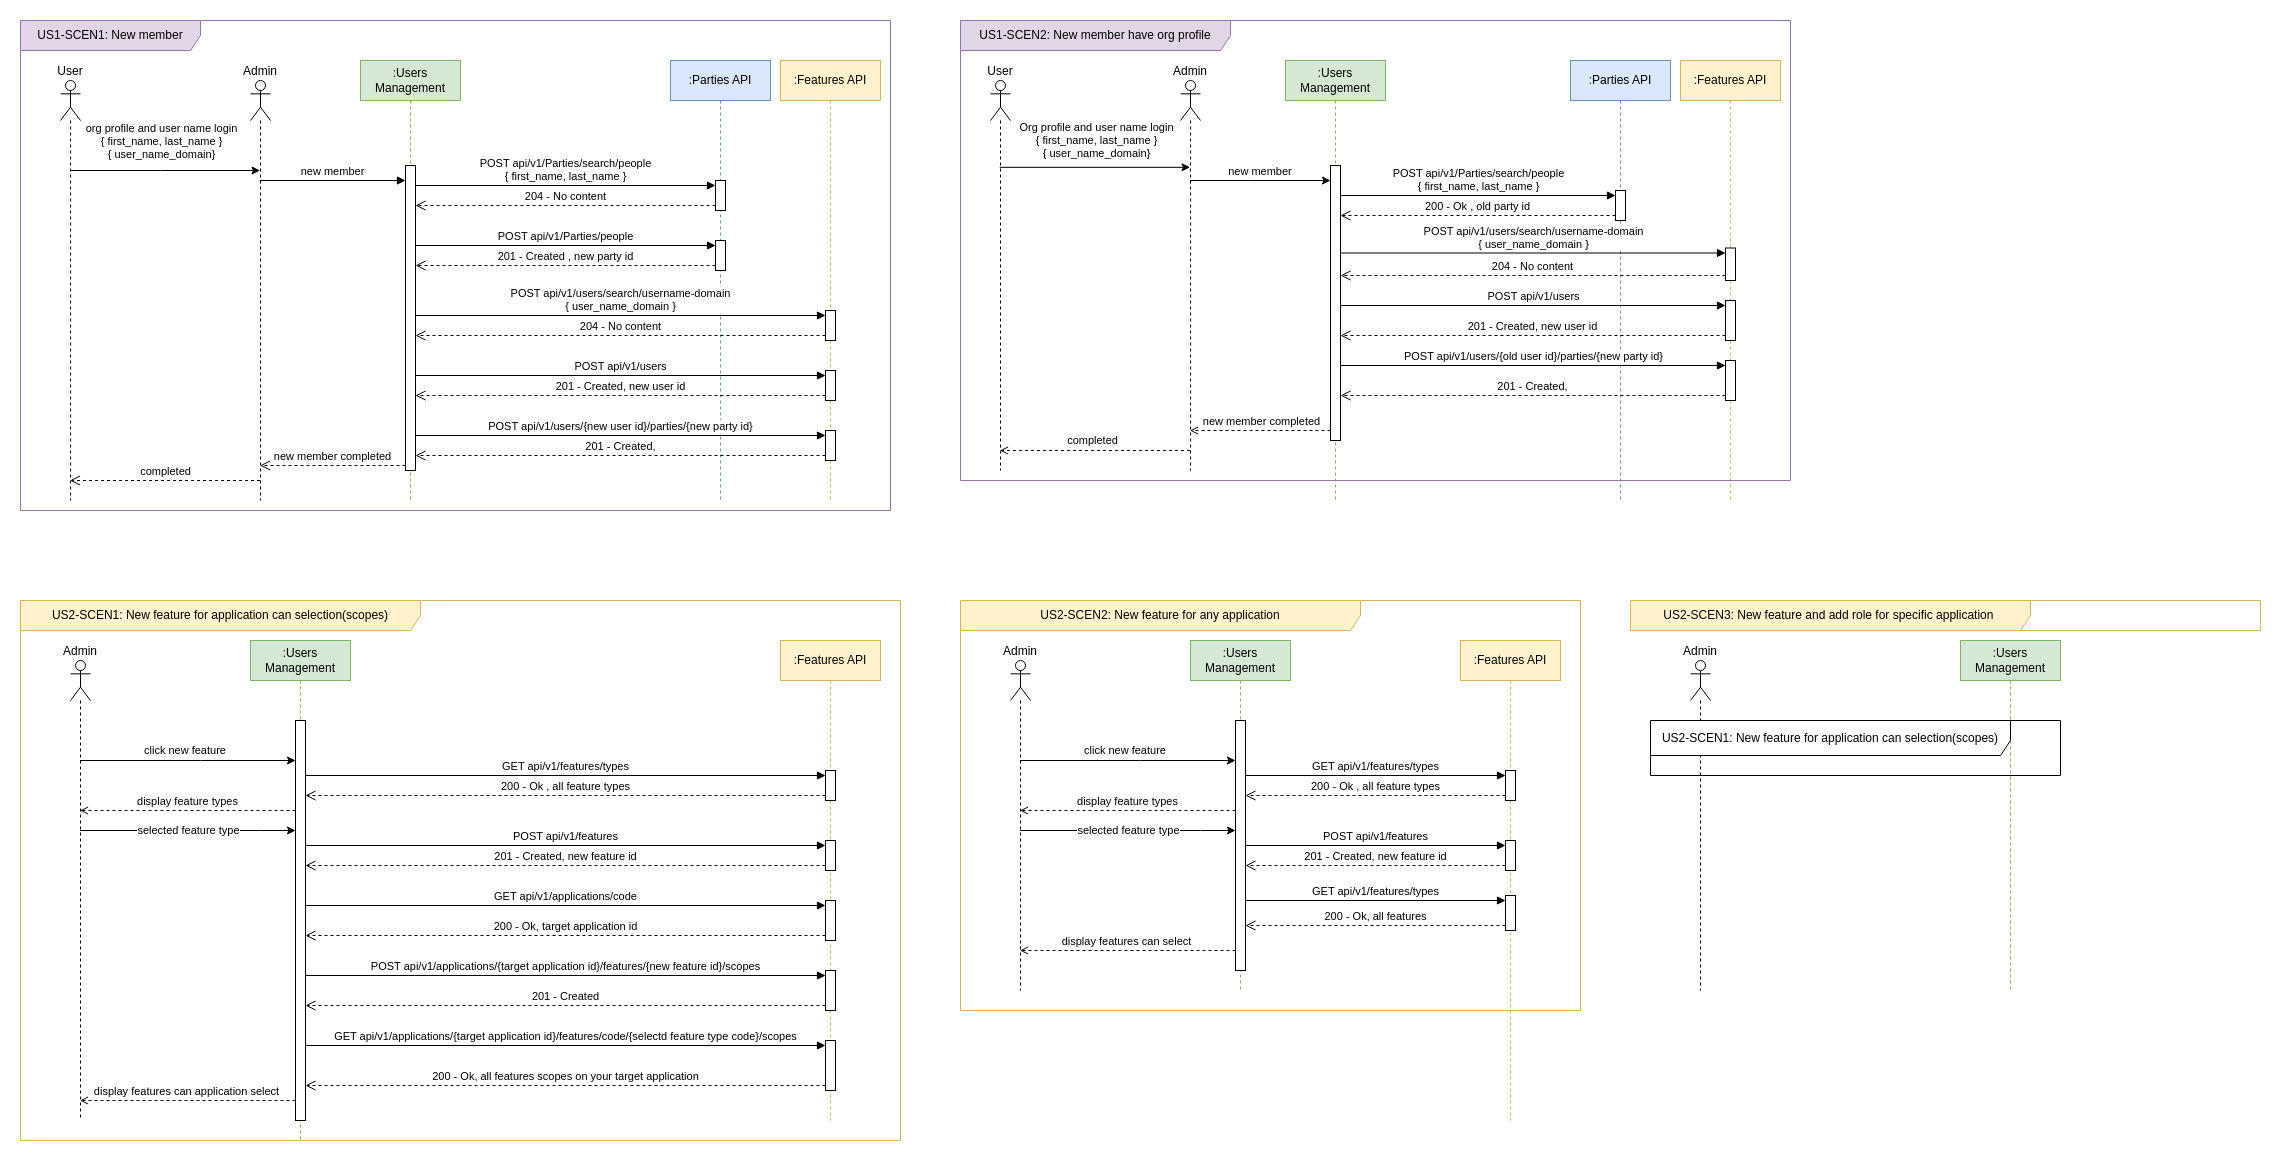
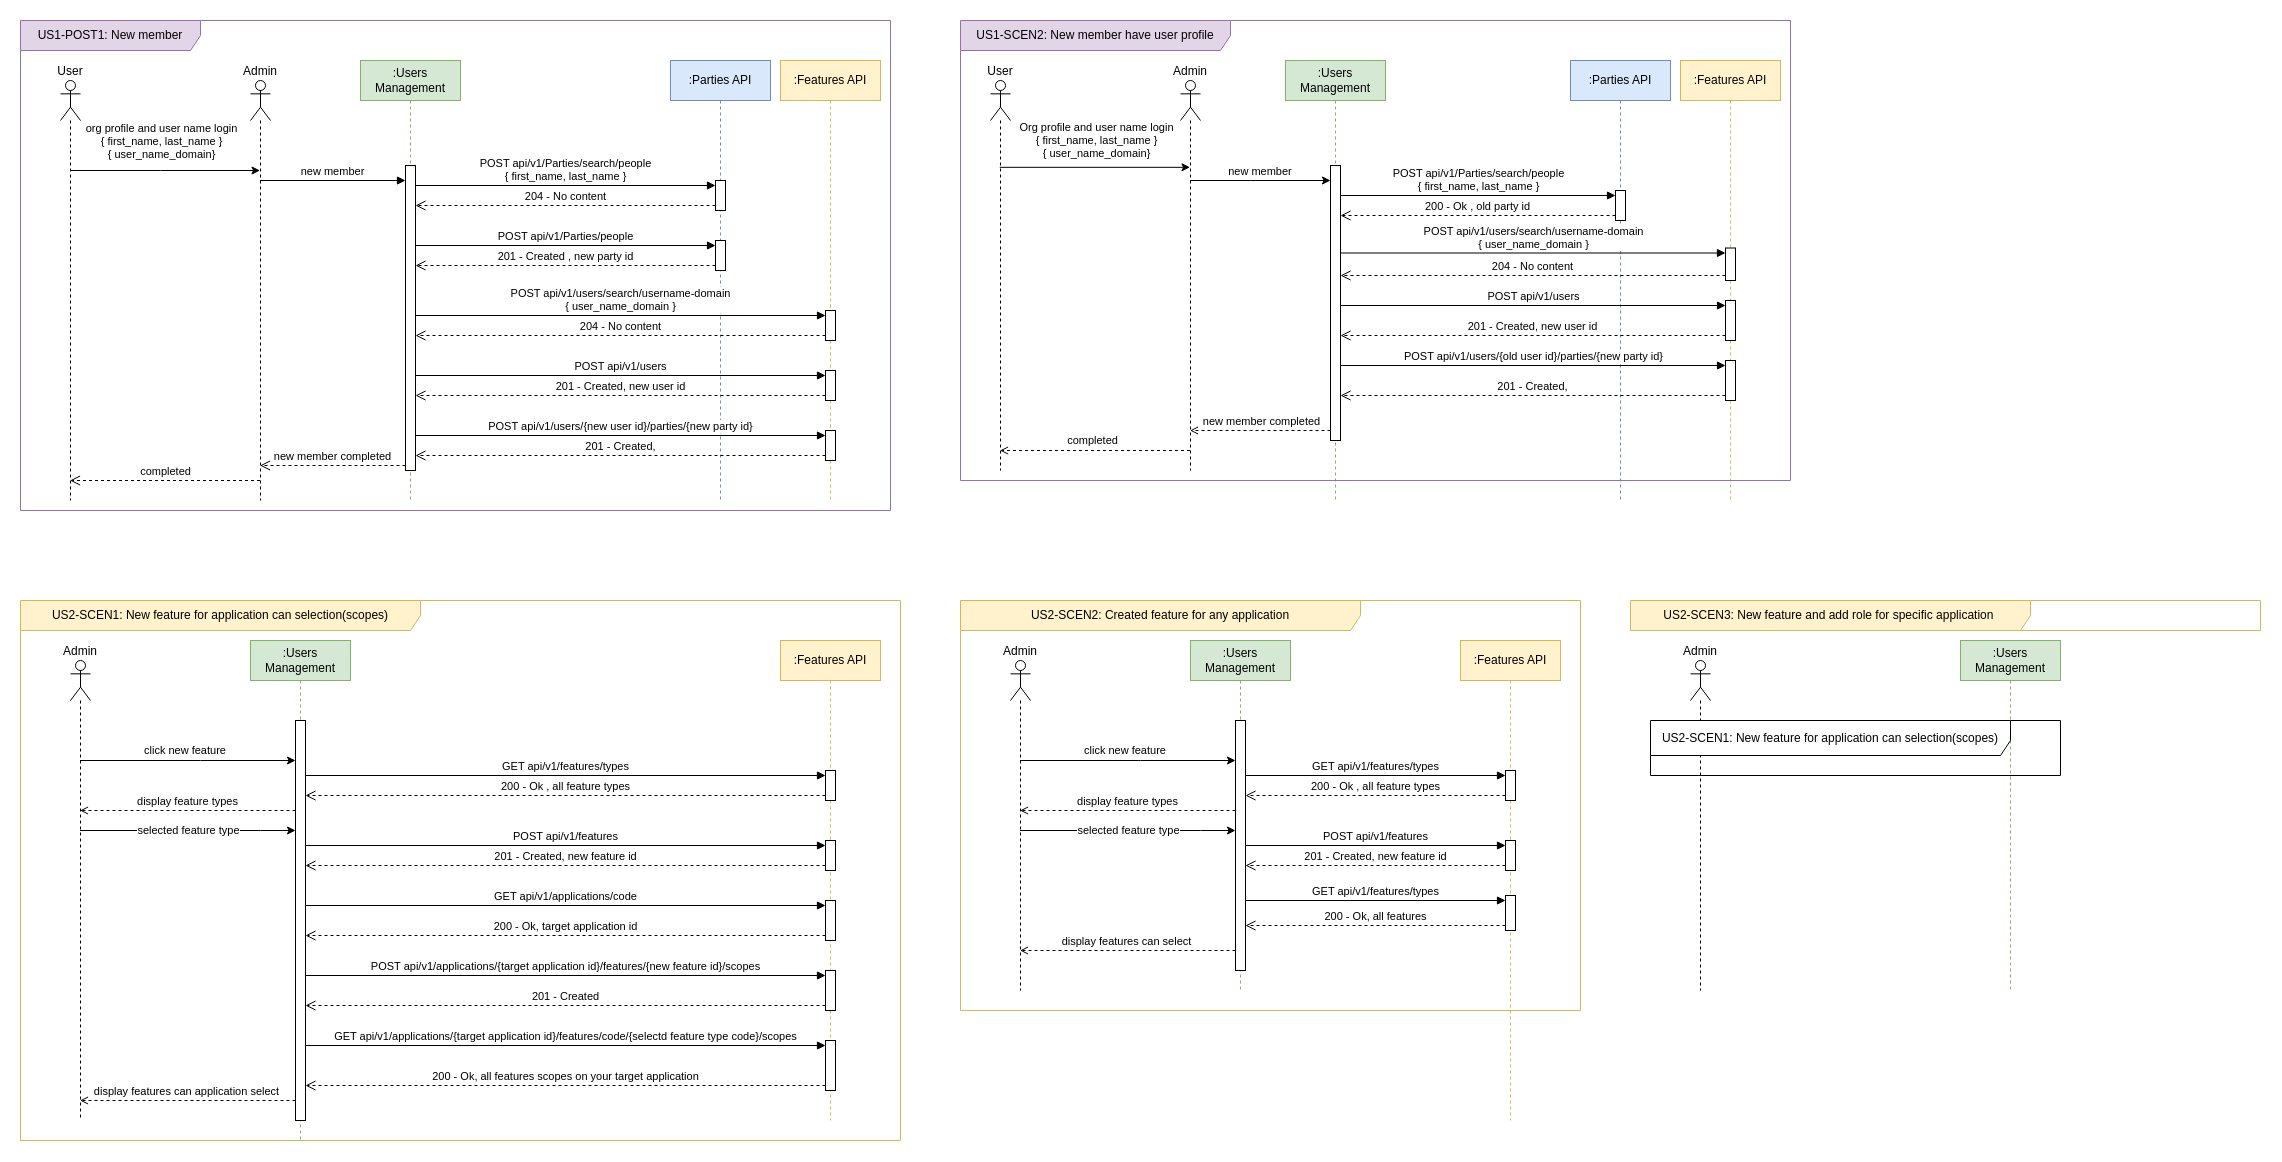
node "US1-SCEN1: New member": label "US1-SCEN1: New member" -> "US1-POST1: New member"
node "US1-SCEN2: New member have org profile": label "US1-SCEN2: New member have org profile" -> "US1-SCEN2: New member have user profile"
node "US2-SCEN2: New feature for any application": label "US2-SCEN2: New feature for any application" -> "US2-SCEN2: Created feature for any application"
